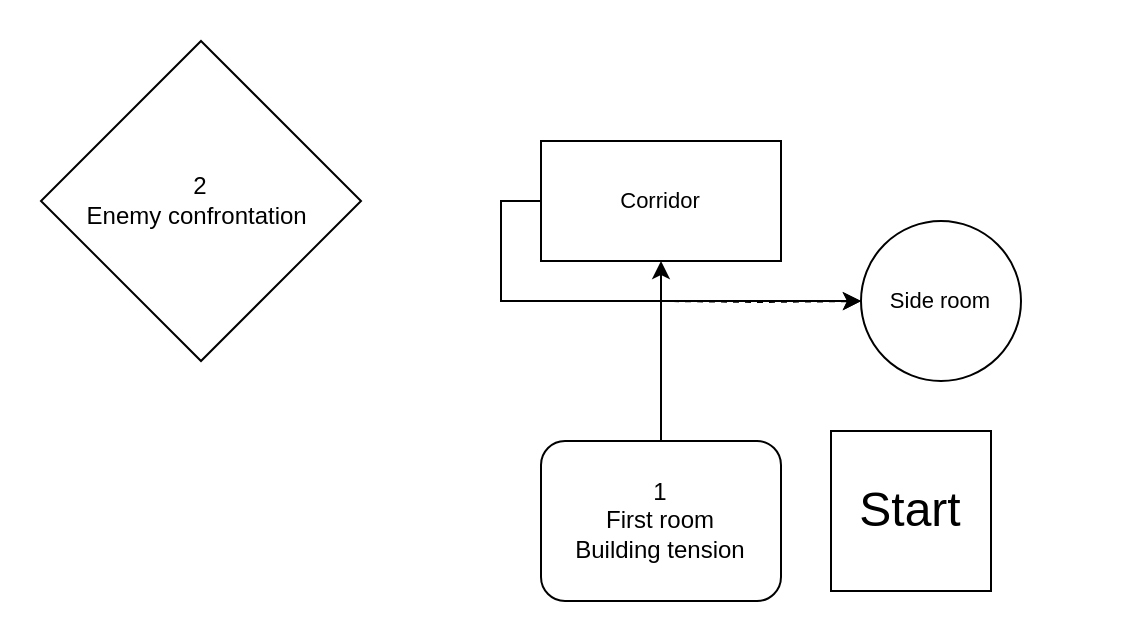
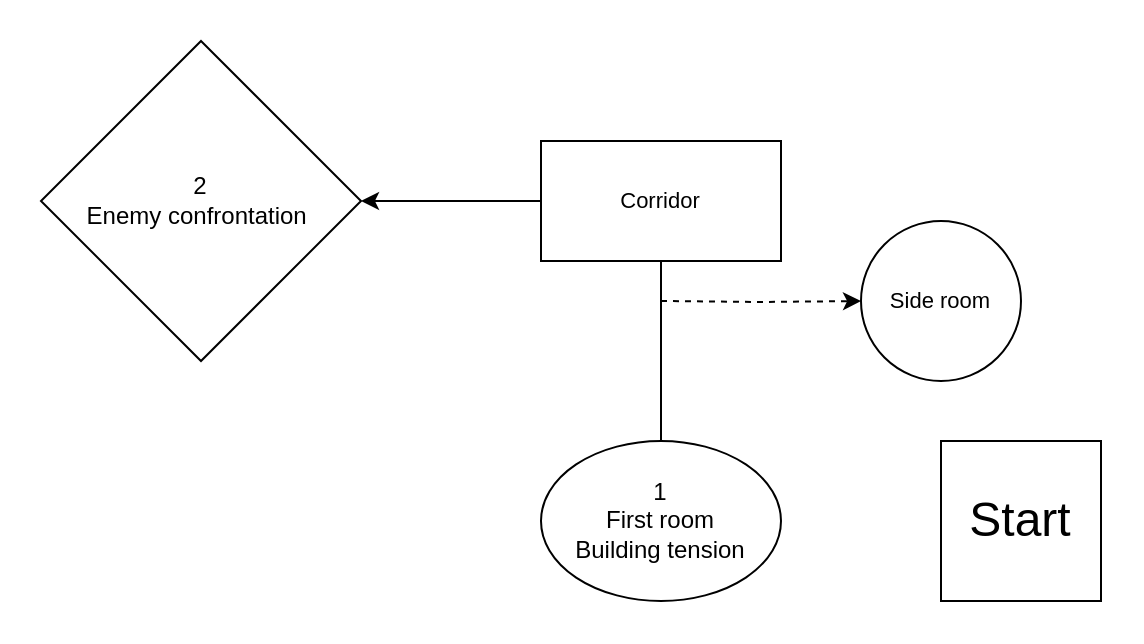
edge "1 First room Building tension" -> "Corridor": arrowhead classic -> none
edge "Corridor" -> "Side room": now "Corridor" -> "2 Enemy confrontation"
node "Start": moved (911, 511) -> (1021, 521)
node "1 First room Building tension": shape rounded rectangle -> ellipse
